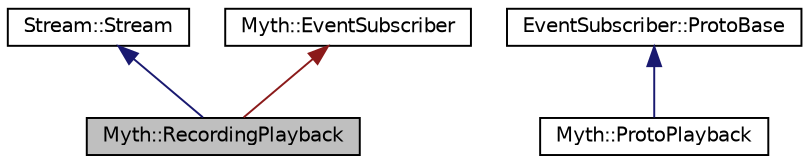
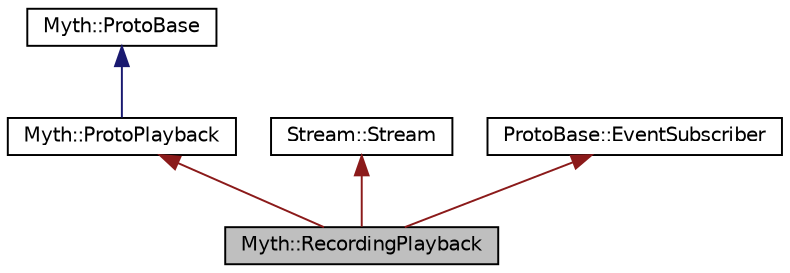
node "Myth::EventSubscriber": label "Myth::EventSubscriber" -> "ProtoBase::EventSubscriber"
node "EventSubscriber::ProtoBase": label "EventSubscriber::ProtoBase" -> "Myth::ProtoBase"
edge "Myth::RecordingPlayback" -> "Stream::Stream": color midnightblue -> firebrick4
edge "Myth::RecordingPlayback" -> "Myth::ProtoPlayback": added
